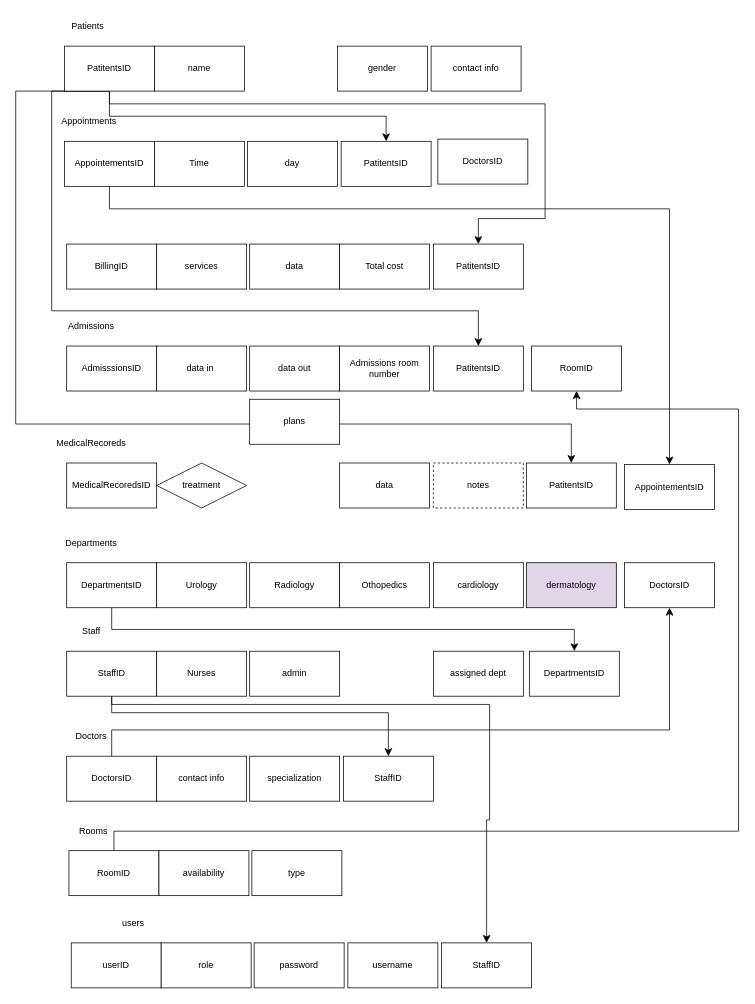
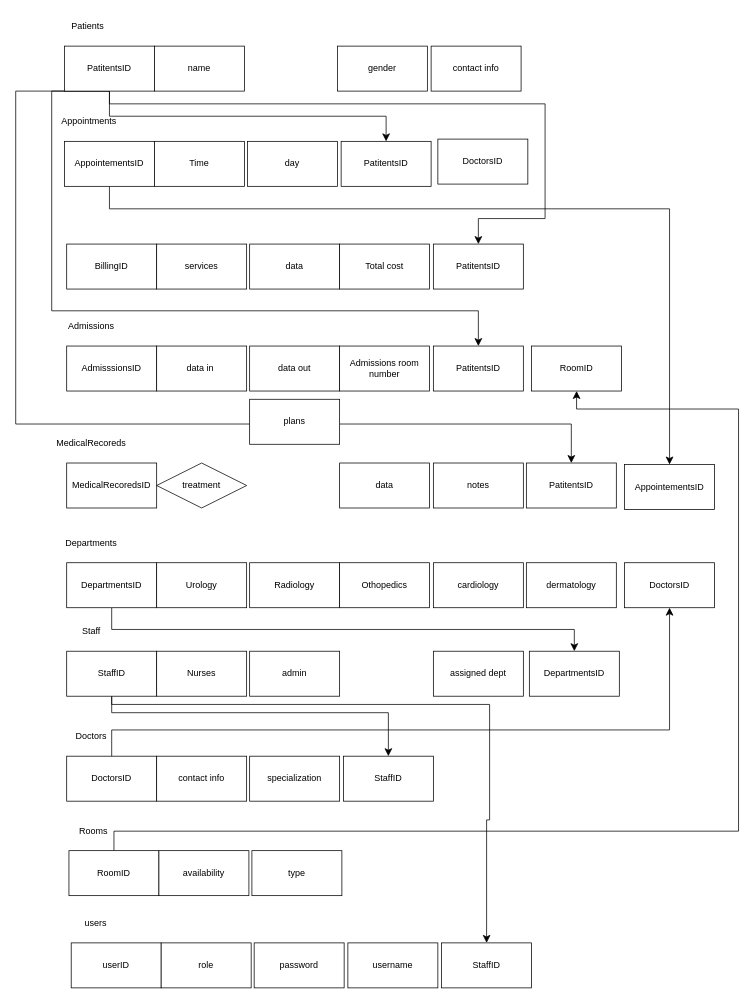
node "notes": style dashed -> solid
node "dermatology": fillcolor #e1d5e7 -> #ffffff
node "users": moved (133, 924) -> (96, 924)
